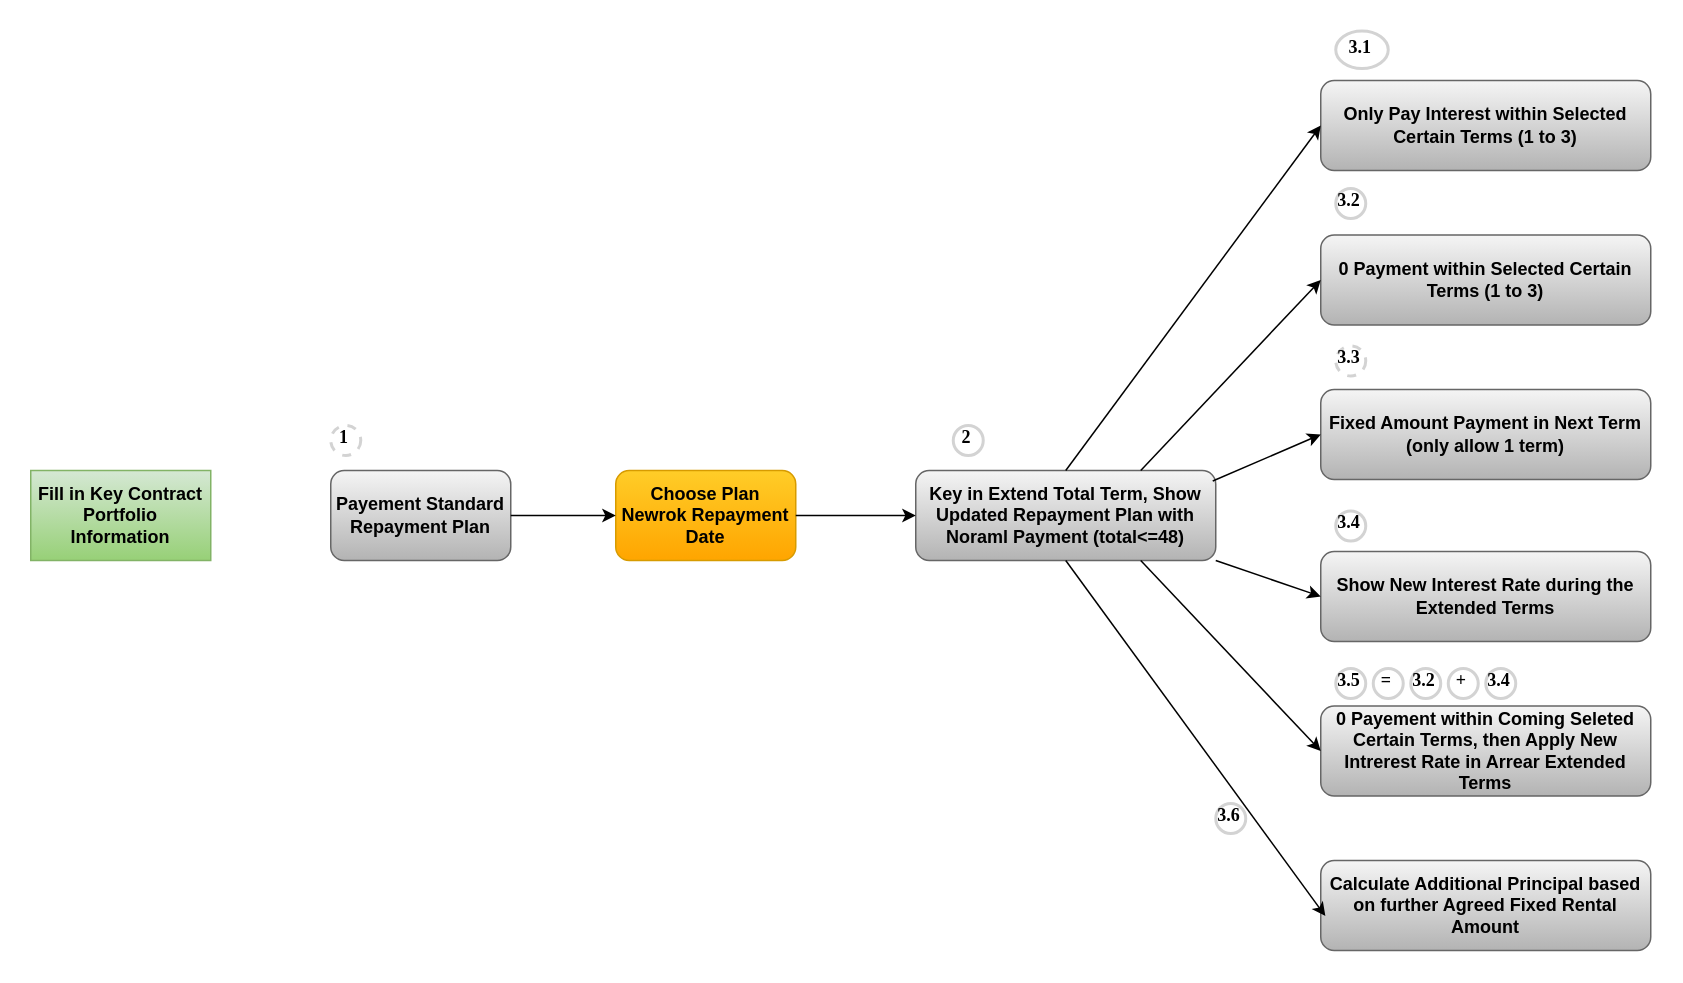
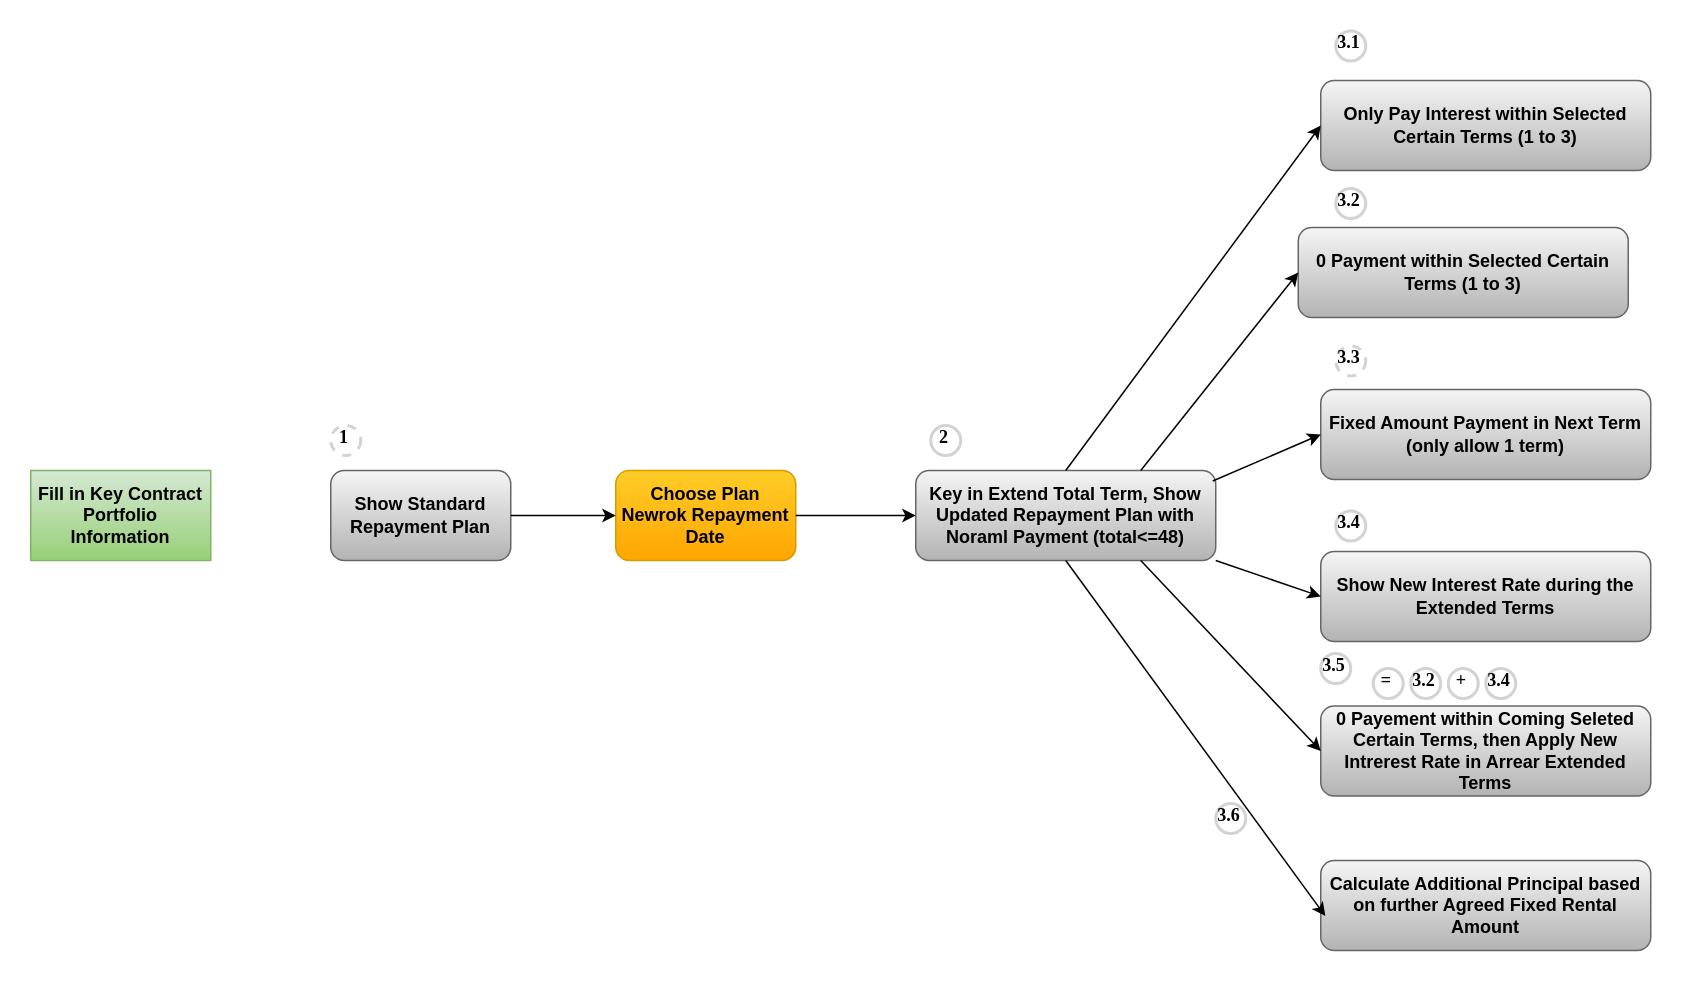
node "3.1": size 53x38 -> 30x30
node "0 Payment within Selected Certain Terms (1 to 3)": moved (1486, 280) -> (1463, 272)
node "2": moved (968, 440) -> (946, 440)
node "Payement Standard Repayment Plan": label "Payement Standard Repayment Plan" -> "Show Standard Repayment Plan"
node "3.5": moved (1351, 683) -> (1336, 668)
